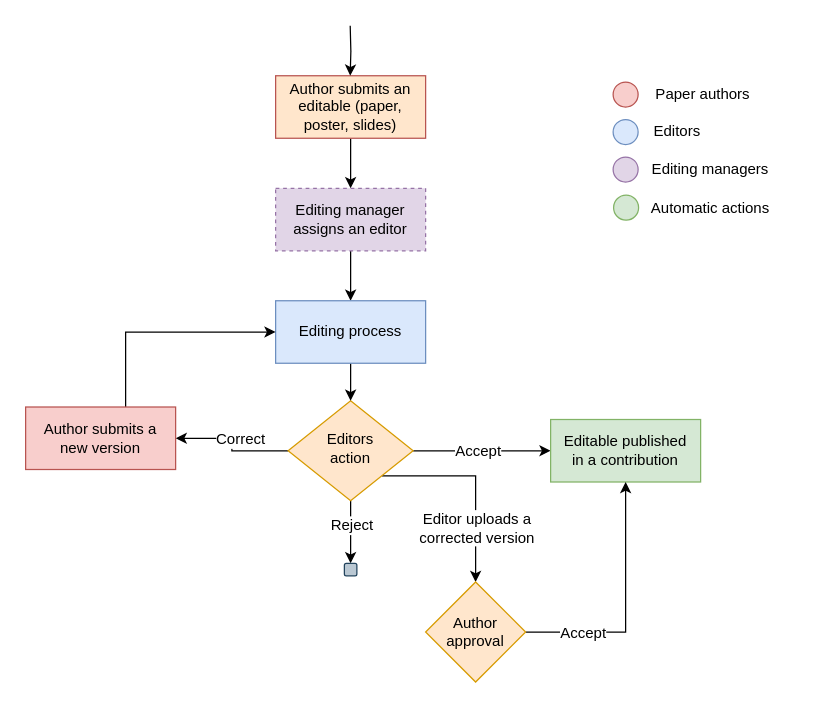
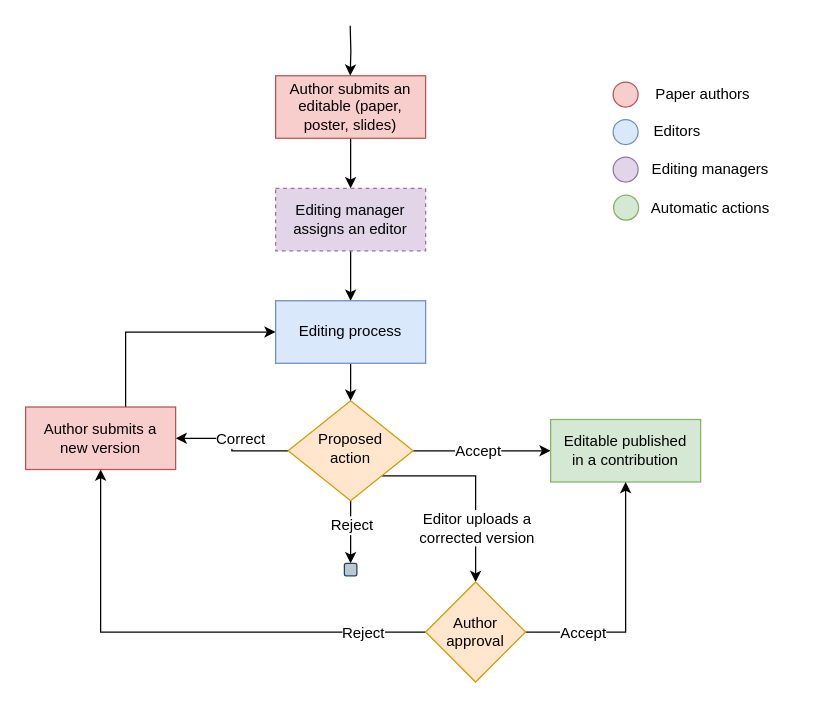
node "Author submits an editable (paper, poster, slides)": fillcolor #ffe6cc -> #f8cecc
node "Editors action": label "Editors action" -> "Proposed action"
edge "Author approval" -> "Author submits a new version": added, label "Reject"
